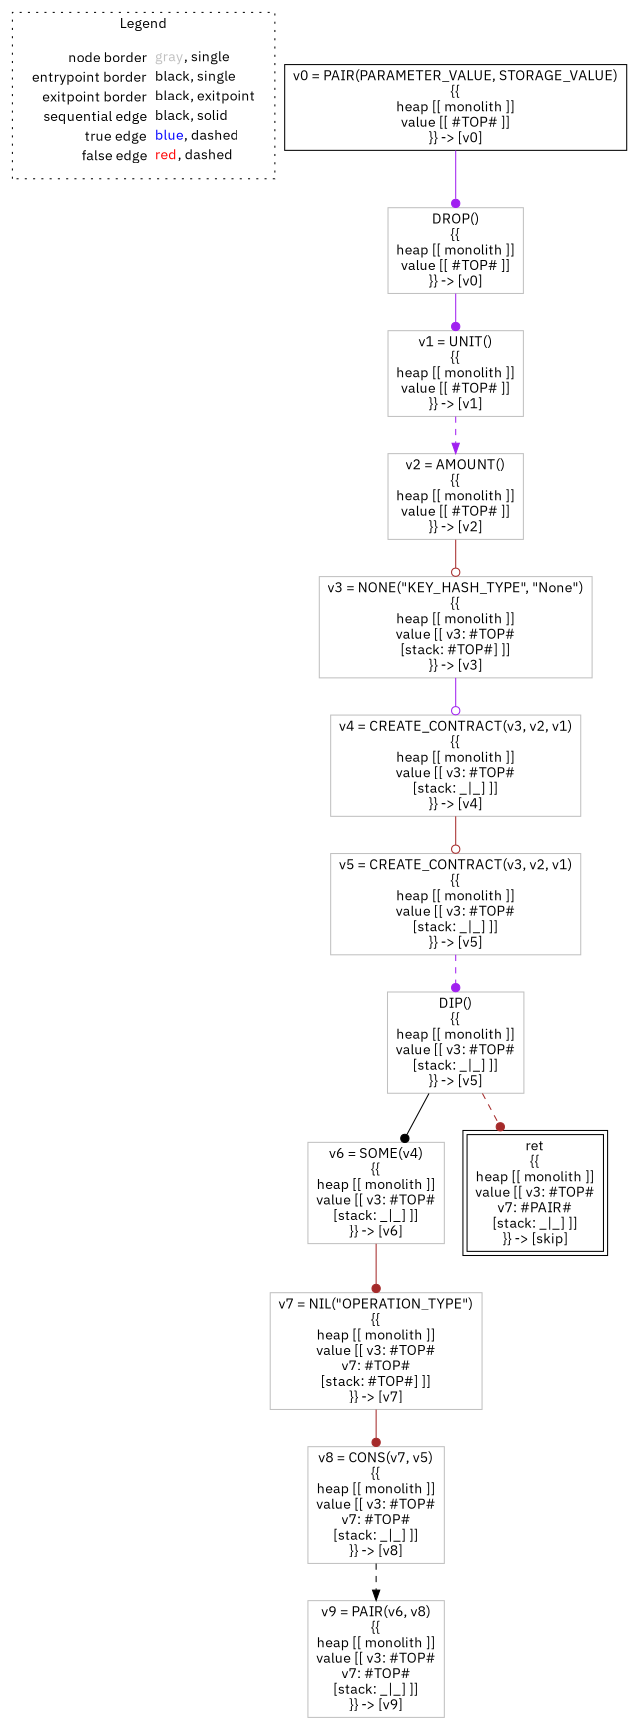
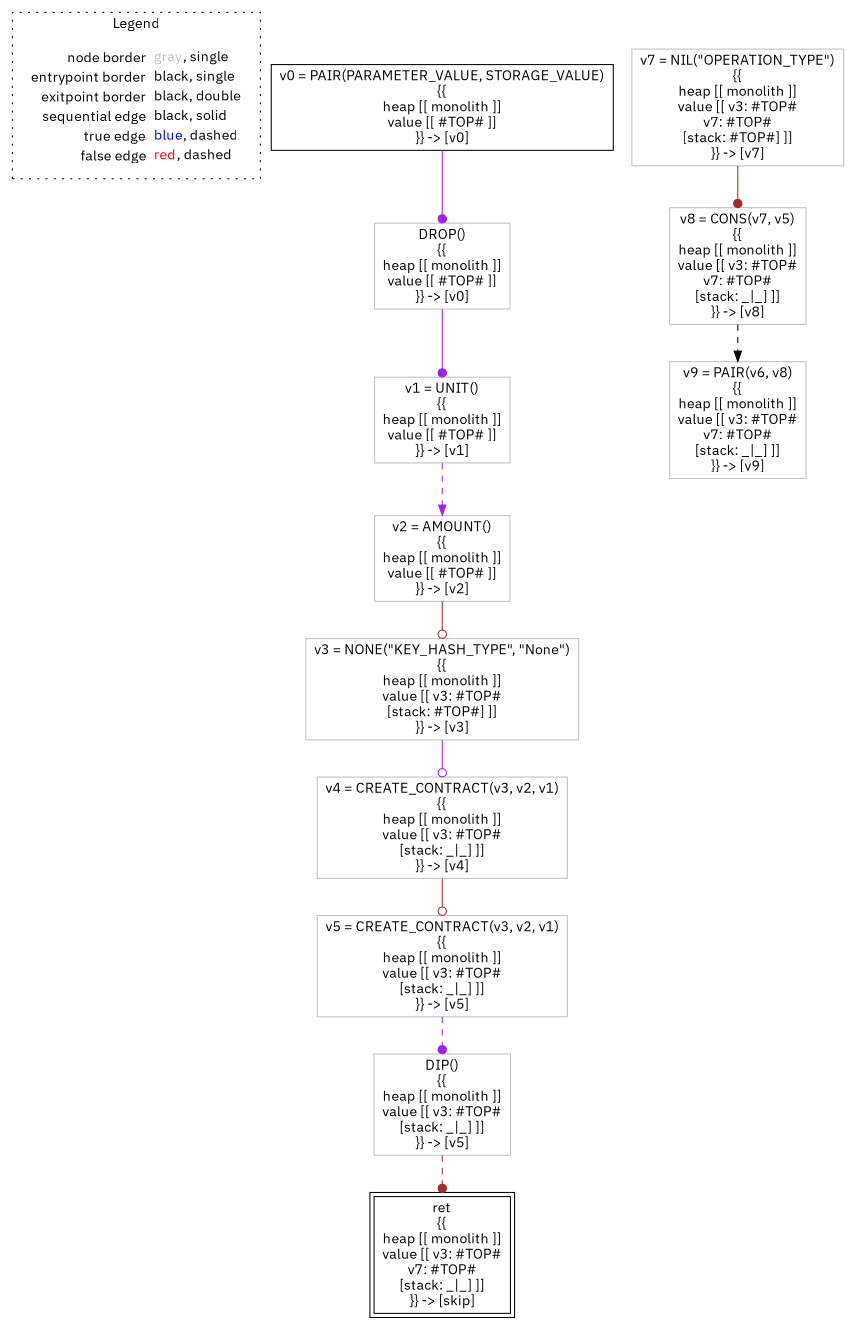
node "node border": text ", exitpoint" -> ", double"
node "v6 = SOME(v4)": removed
node "ret": text "v7: #PAIR#" -> "v7: #TOP#"
